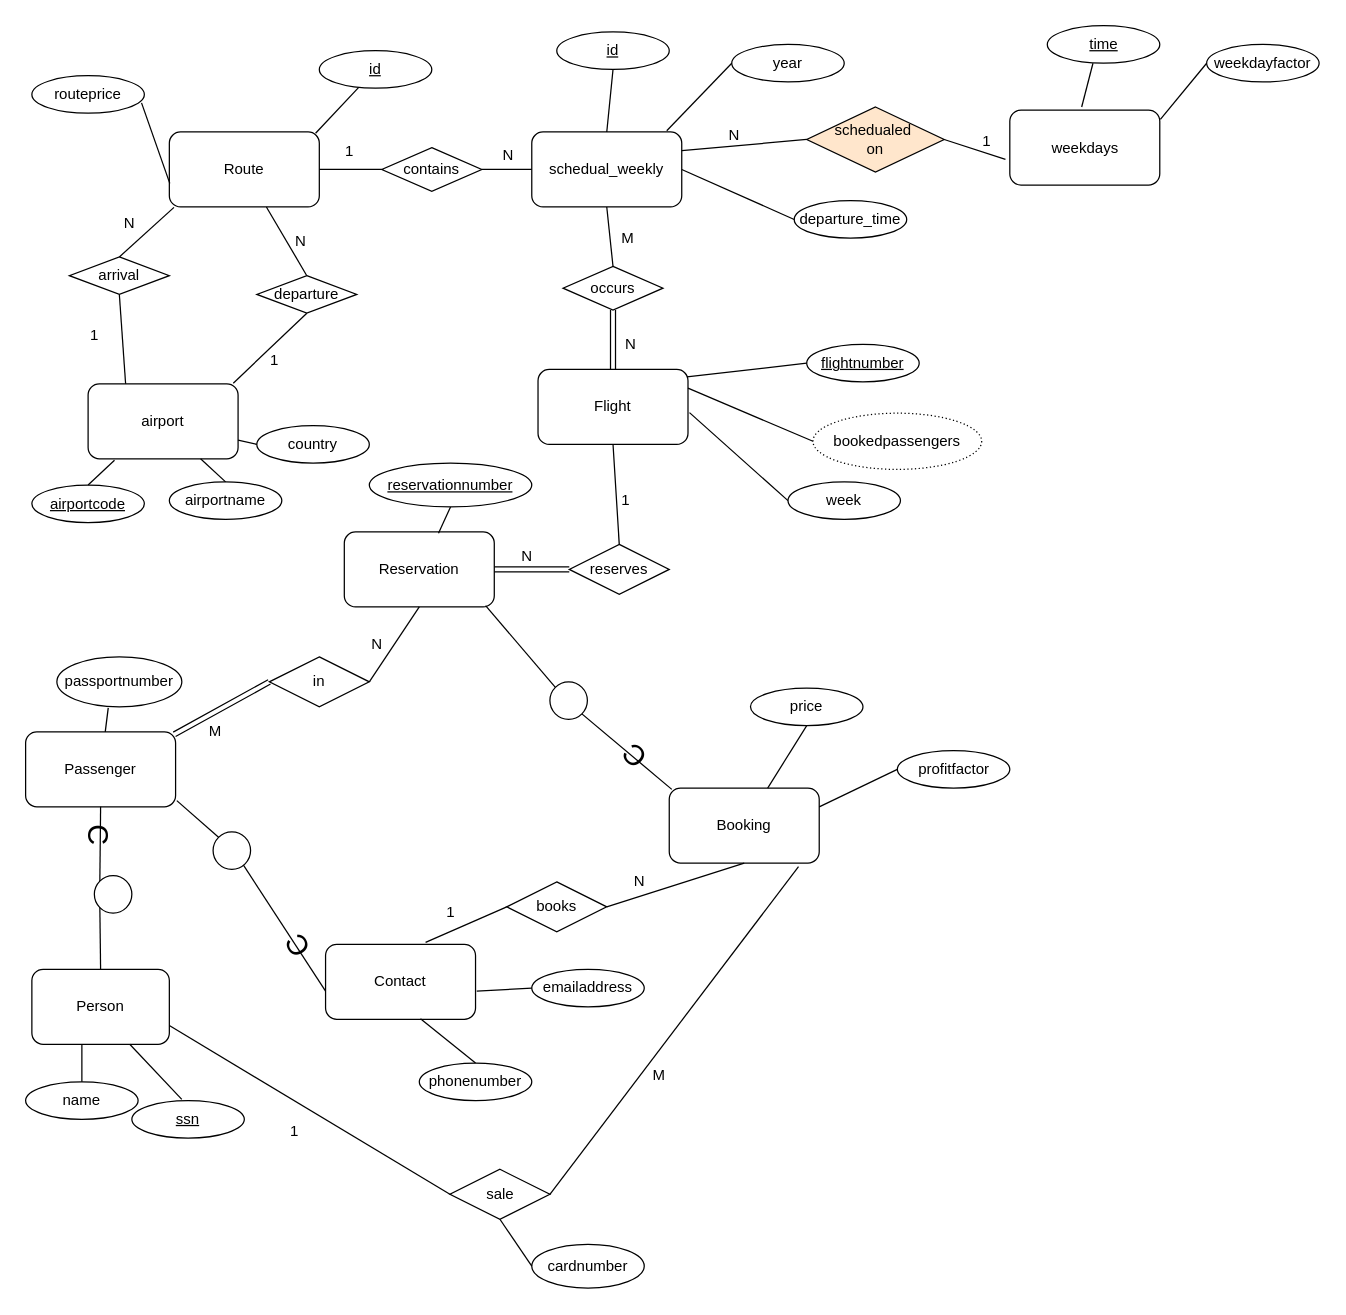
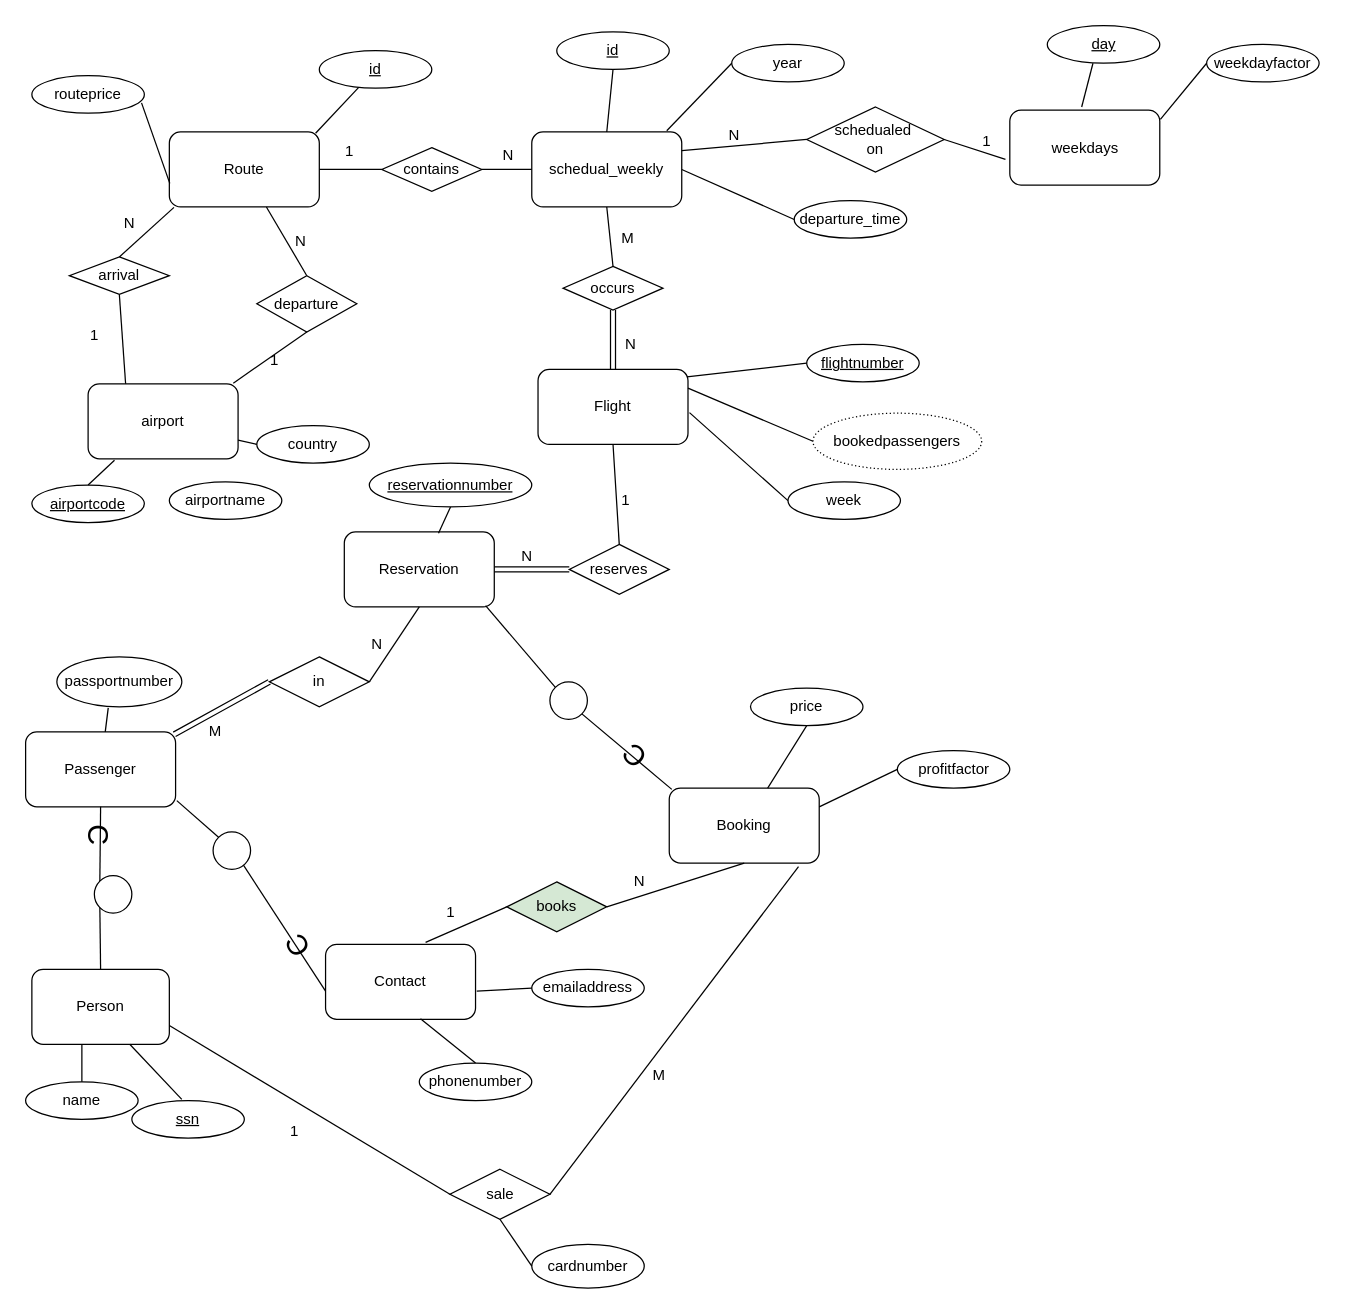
node "time": label "time" -> "day"
node "schedualed on": fillcolor #ffe6cc -> #ffffff
node "departure": size 100x38 -> 100x56
edge "airport" -- "airportname": removed
node "books": fillcolor #ffffff -> #d5e8d4
